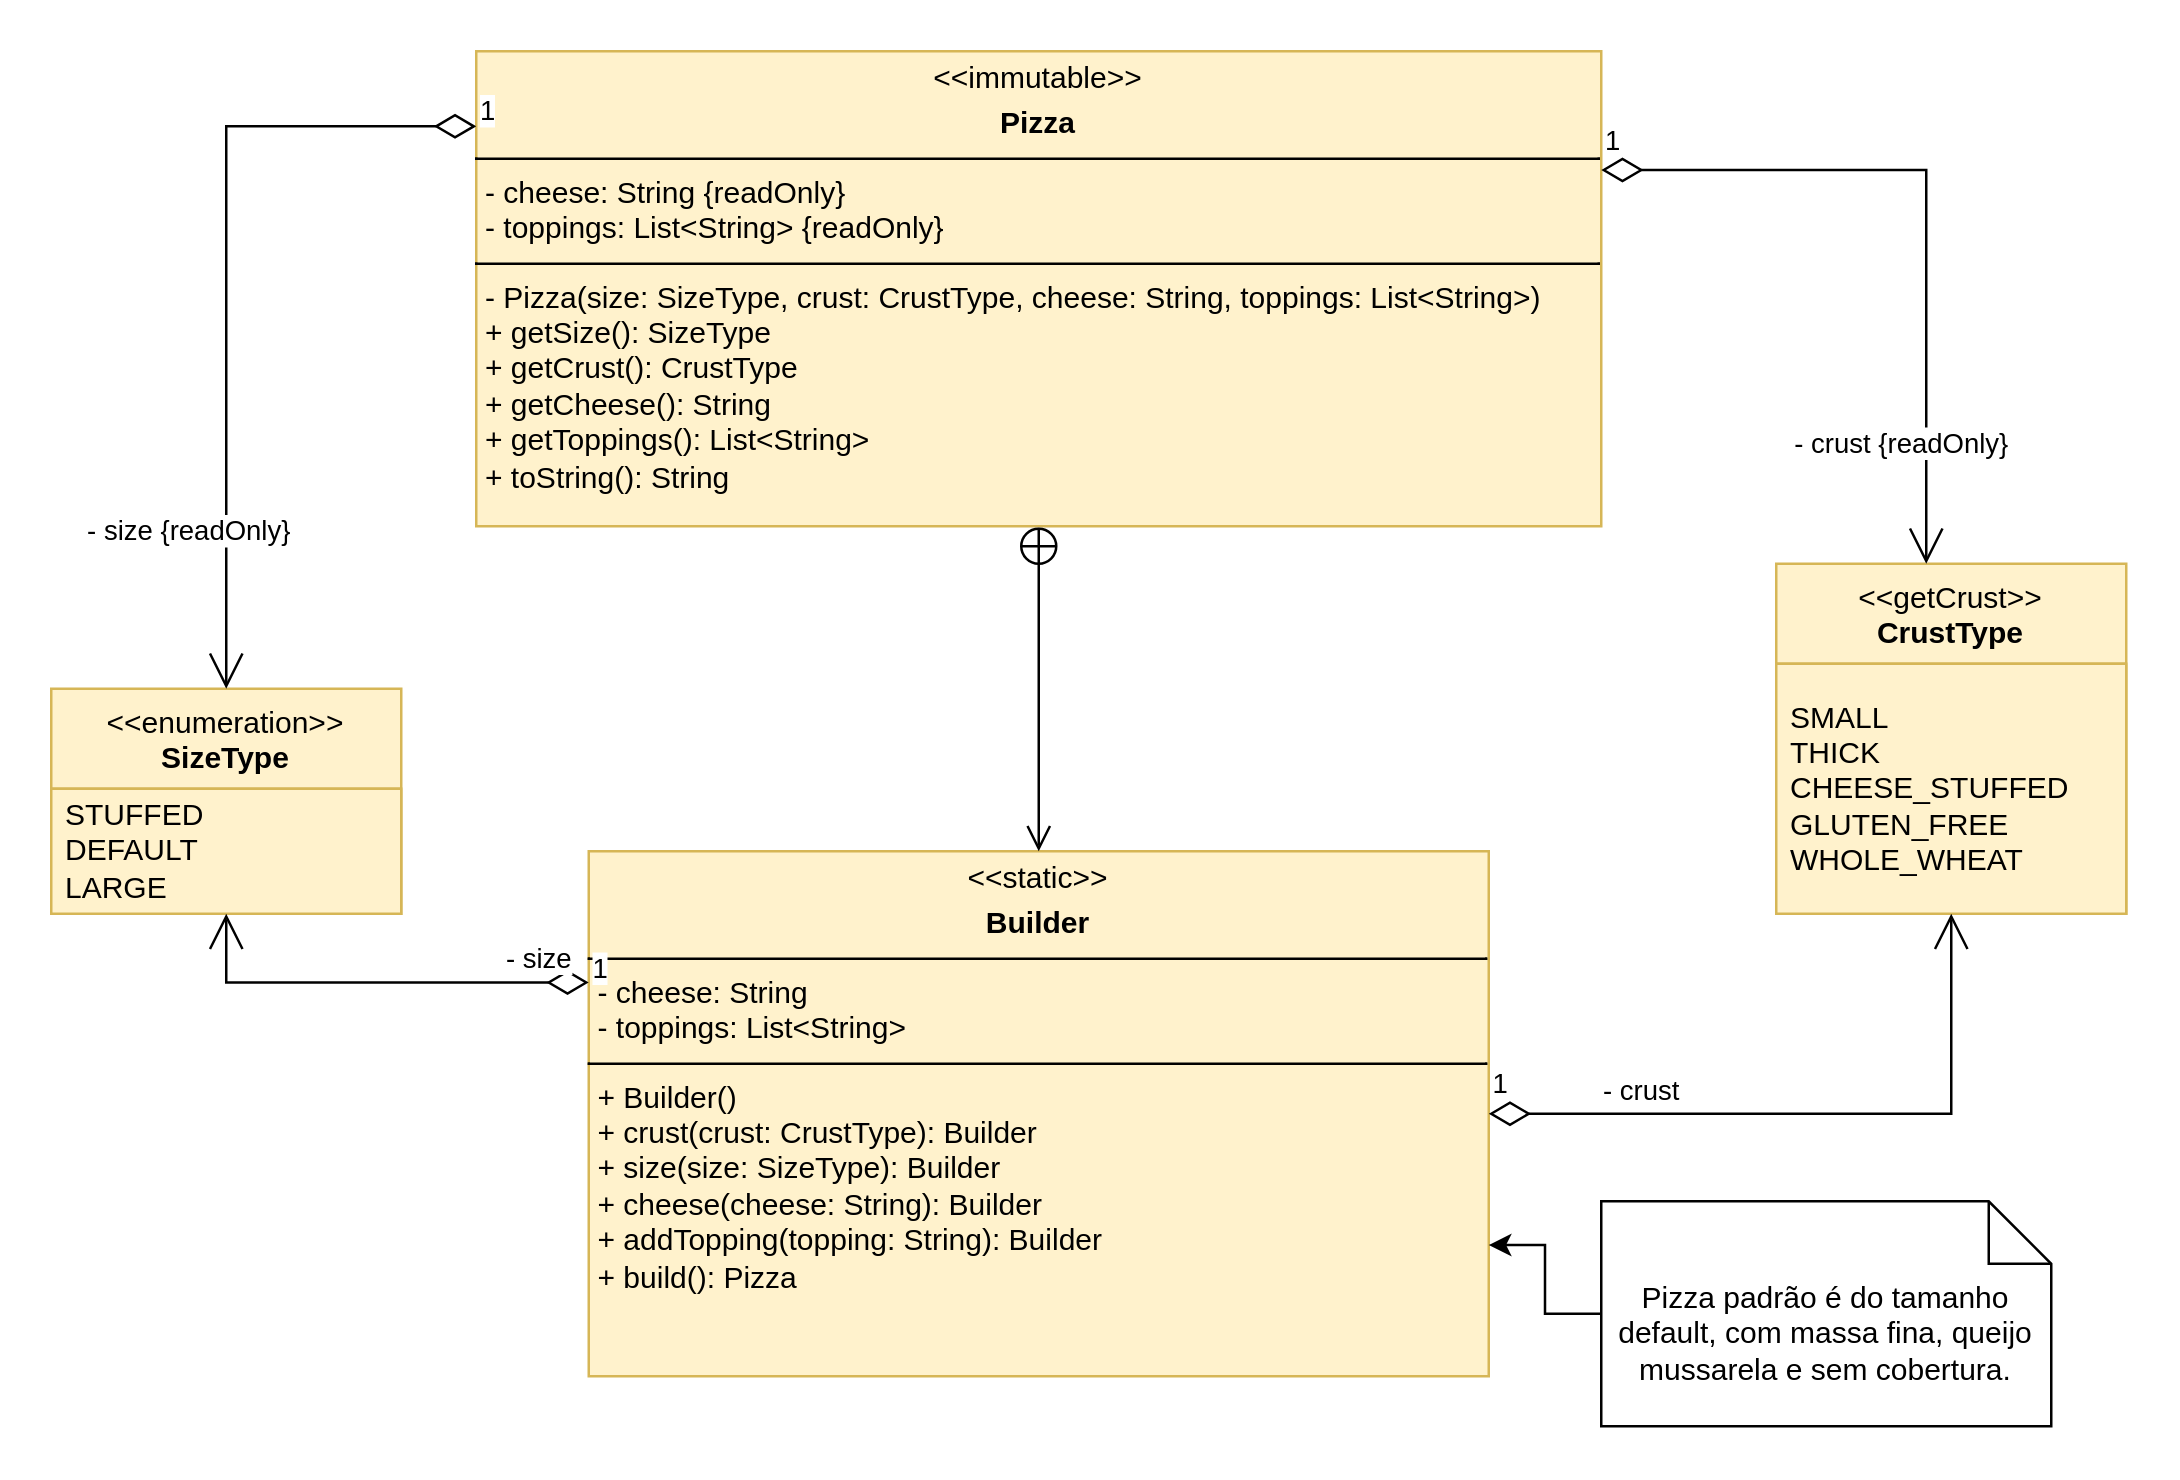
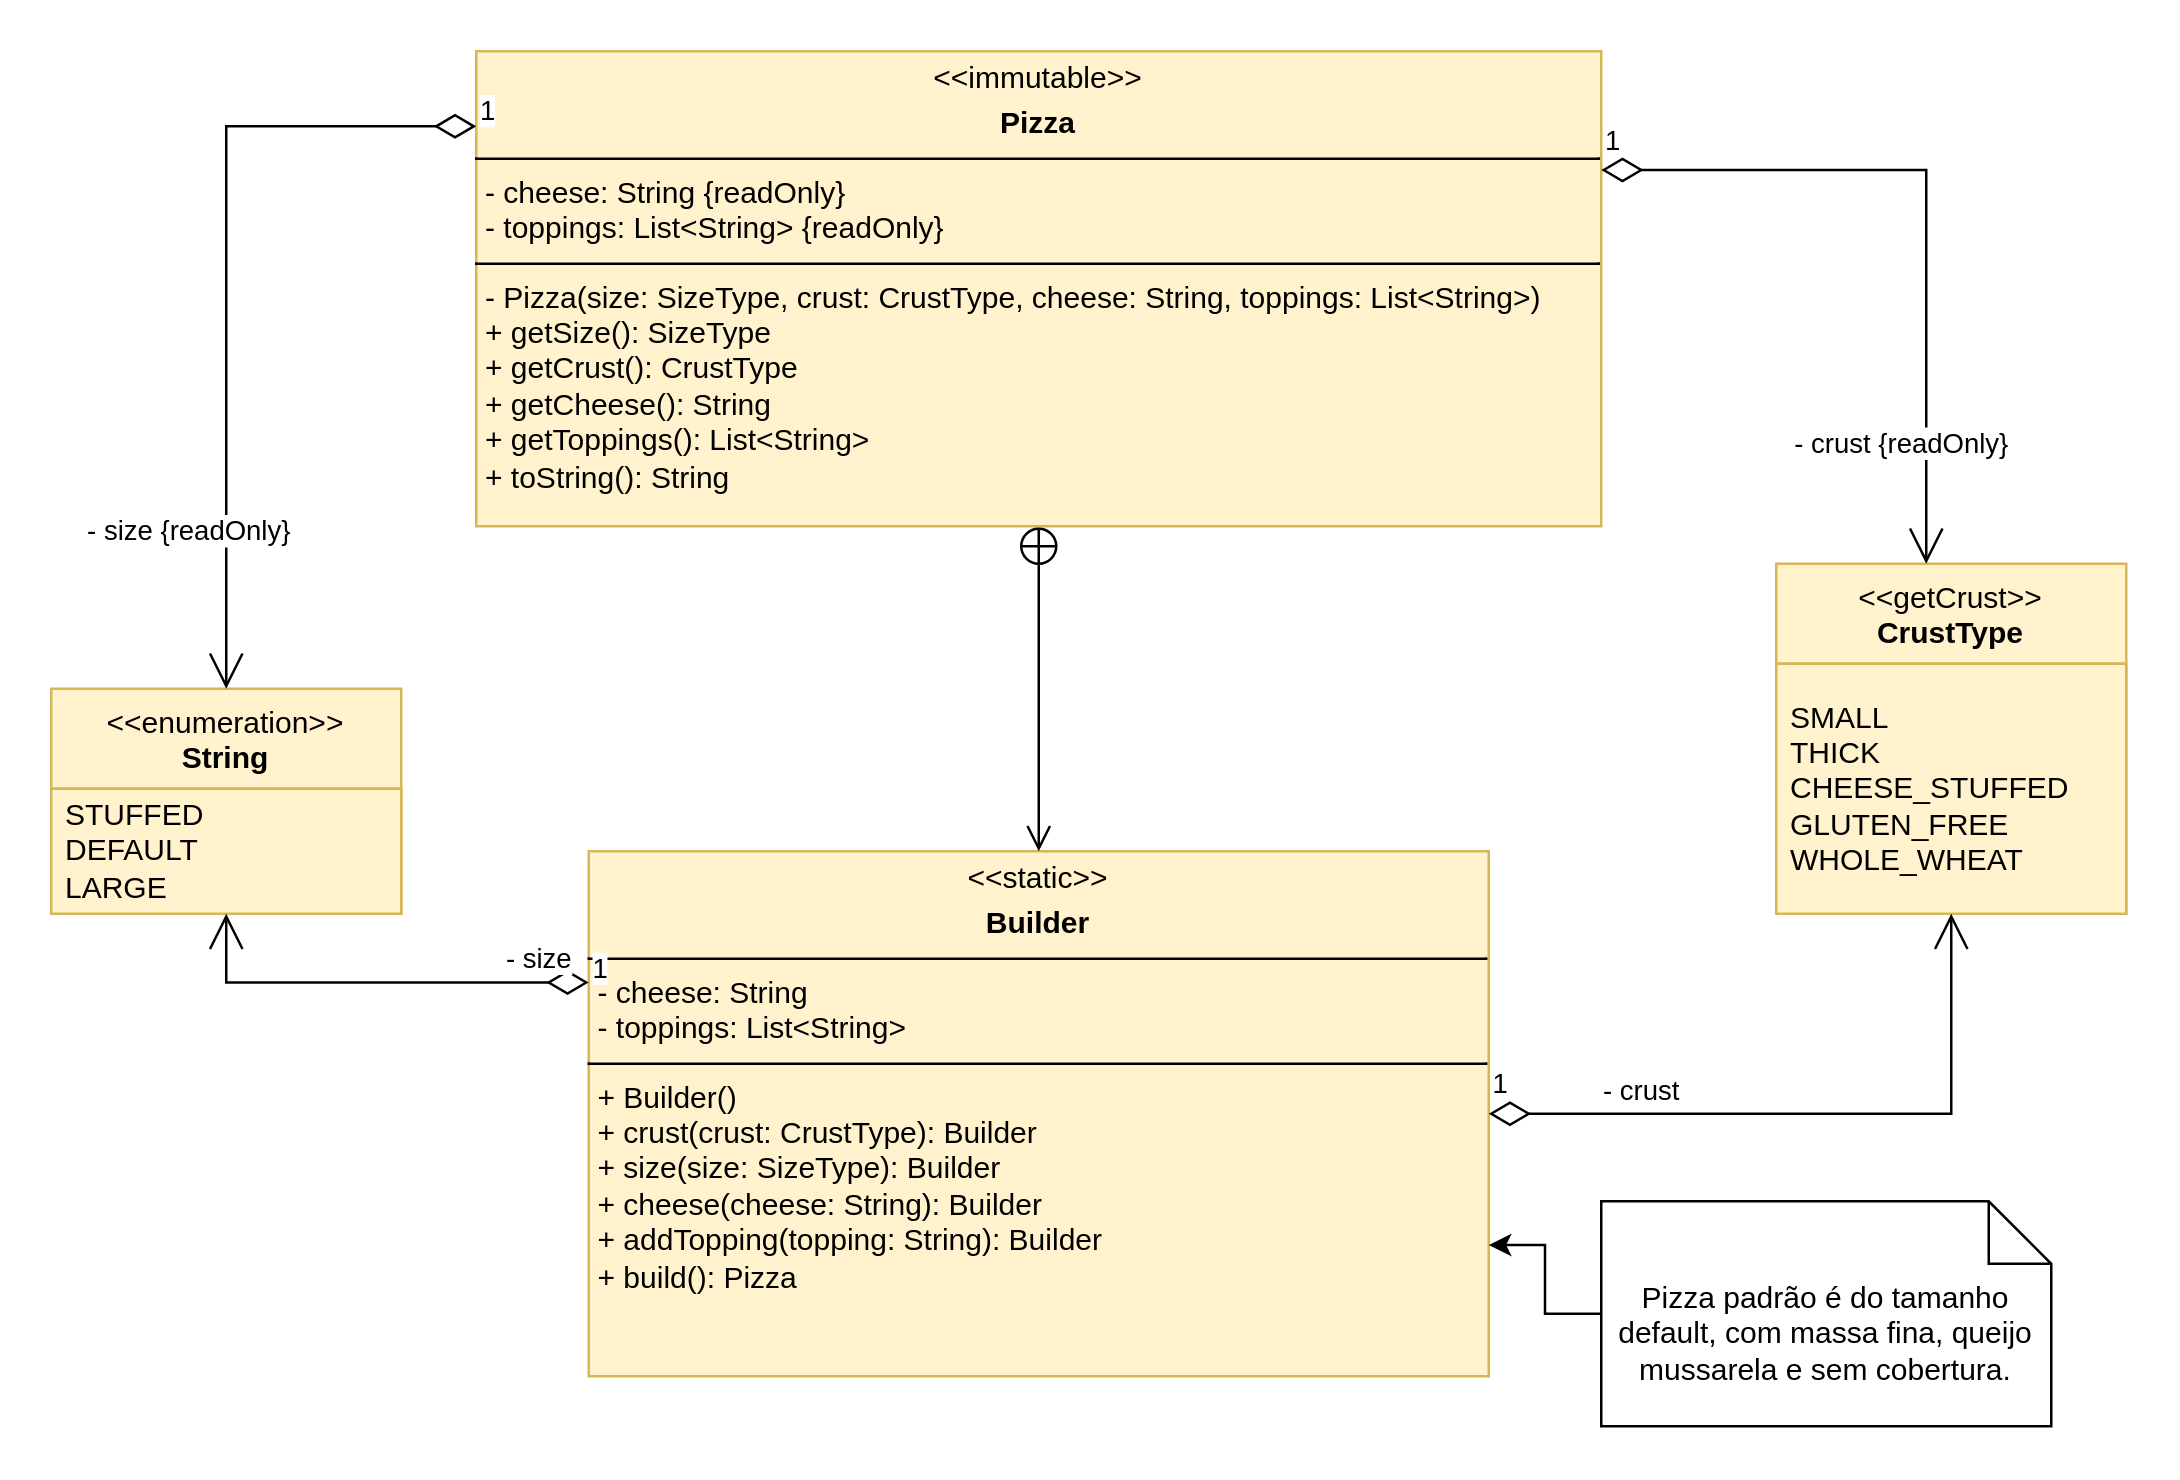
node "<<enumeration>> SizeType": label "<<enumeration>> SizeType" -> "<<enumeration>> String"
